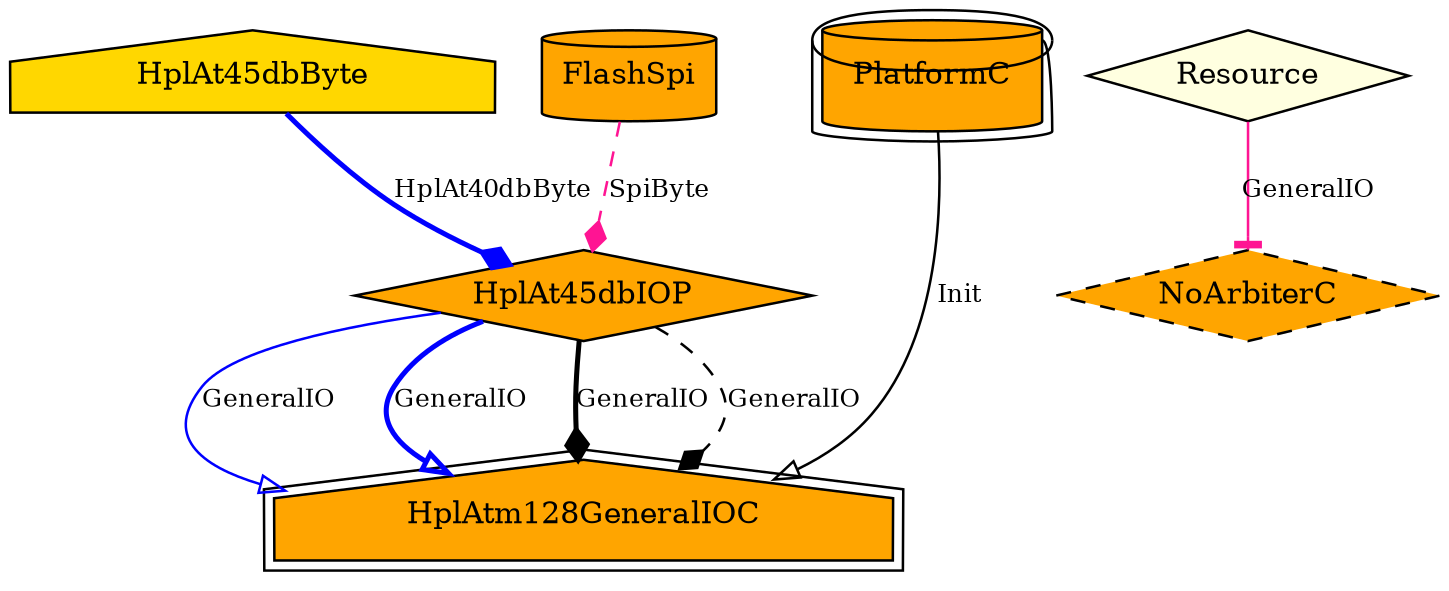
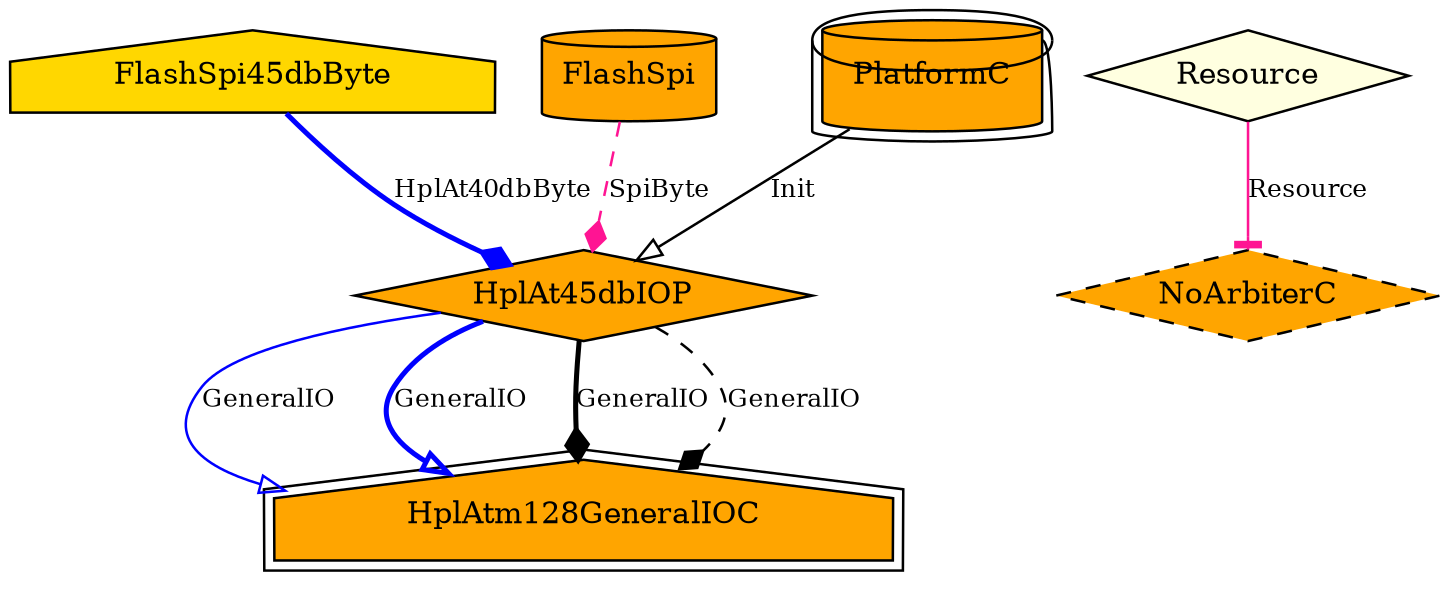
node "HplAt45dbByte": label "HplAt45dbByte" -> "FlashSpi45dbByte"
edge "Resource" -> "NoArbiterC": label "GeneralIO" -> "Resource"
edge "PlatformC" -> "HplAtm128GeneralIOC": now "PlatformC" -> "HplAt45dbIOP"
